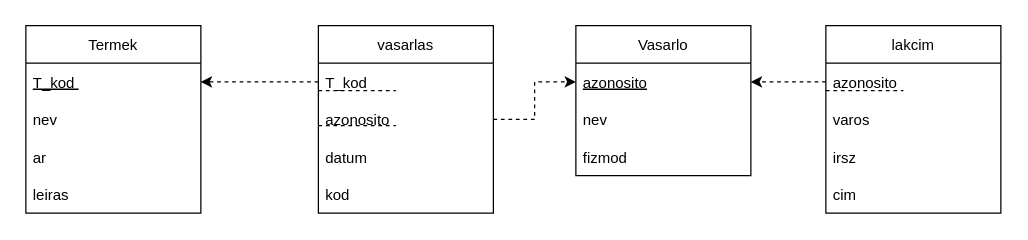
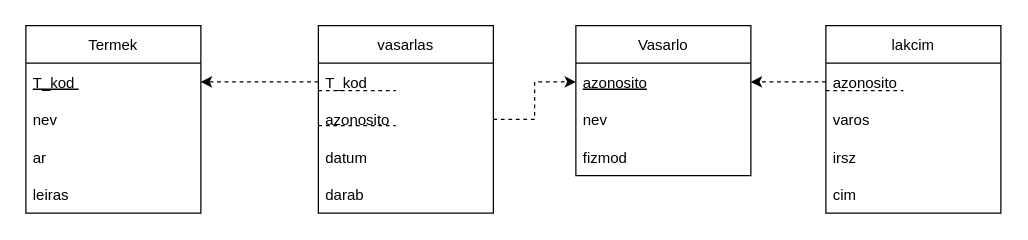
node "kod": label "kod" -> "darab"
